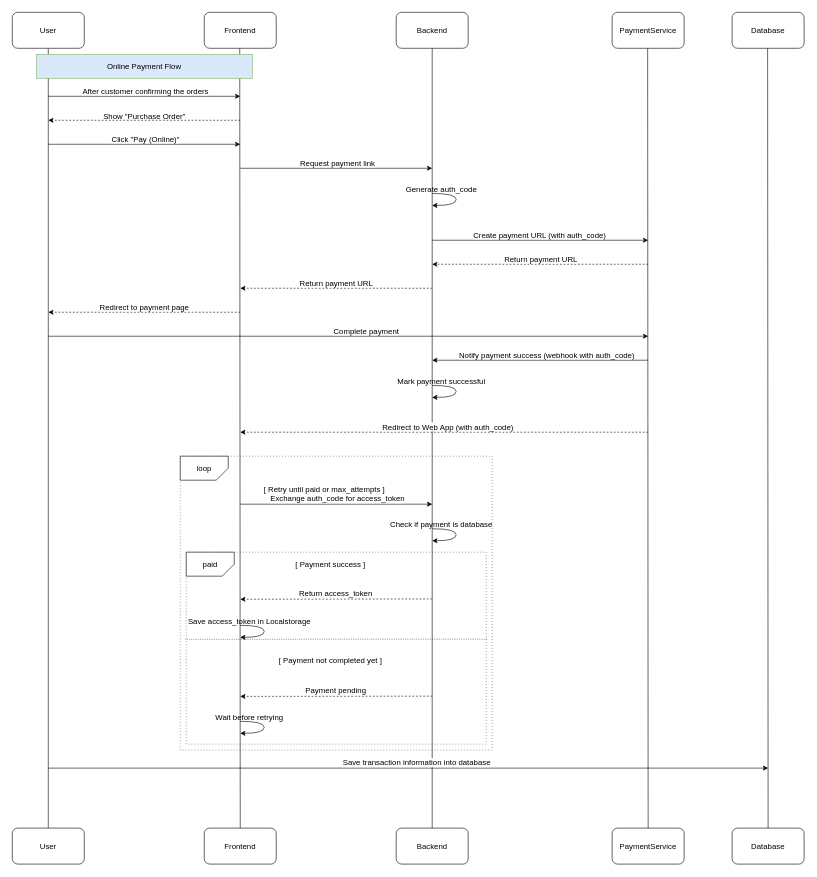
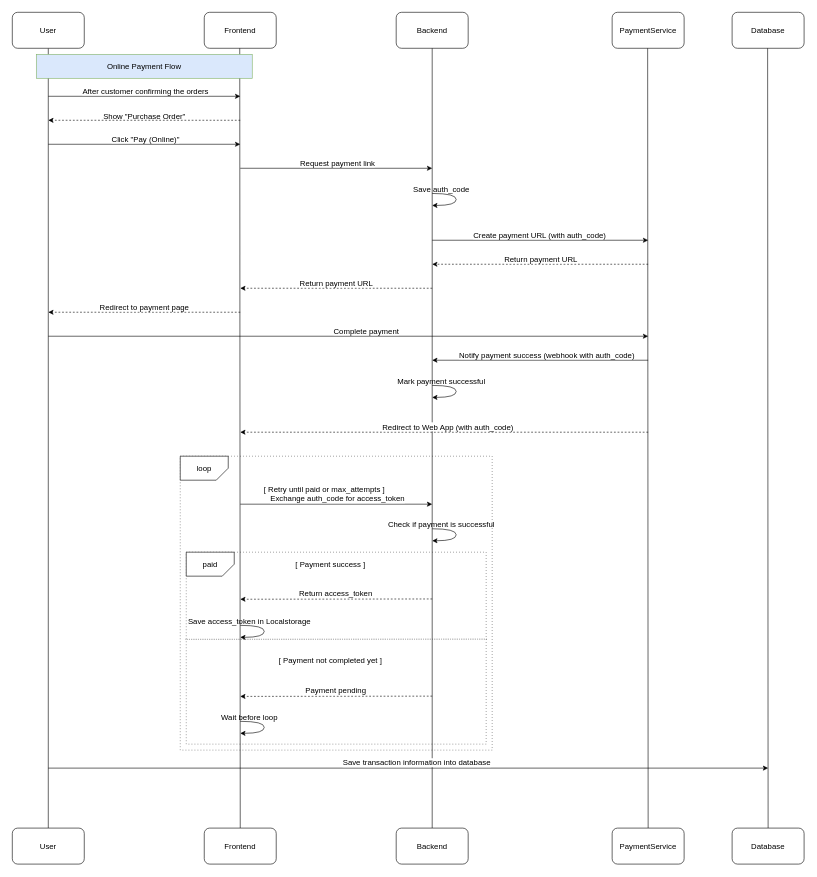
node "Generate auth_code": label "Generate auth_code" -> "Save auth_code"
node "Check if payment is database": label "Check if payment is database" -> "Check if payment is successful"
node "Wait before retrying": label "Wait before retrying" -> "Wait before loop"
